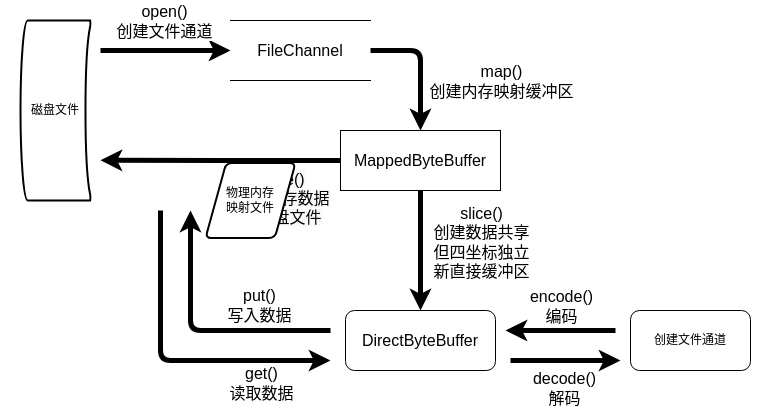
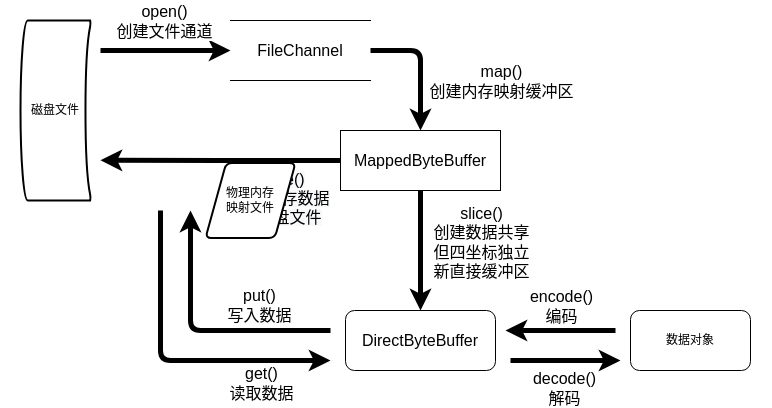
node "创建文件通道": label "创建文件通道" -> "数据对象"
